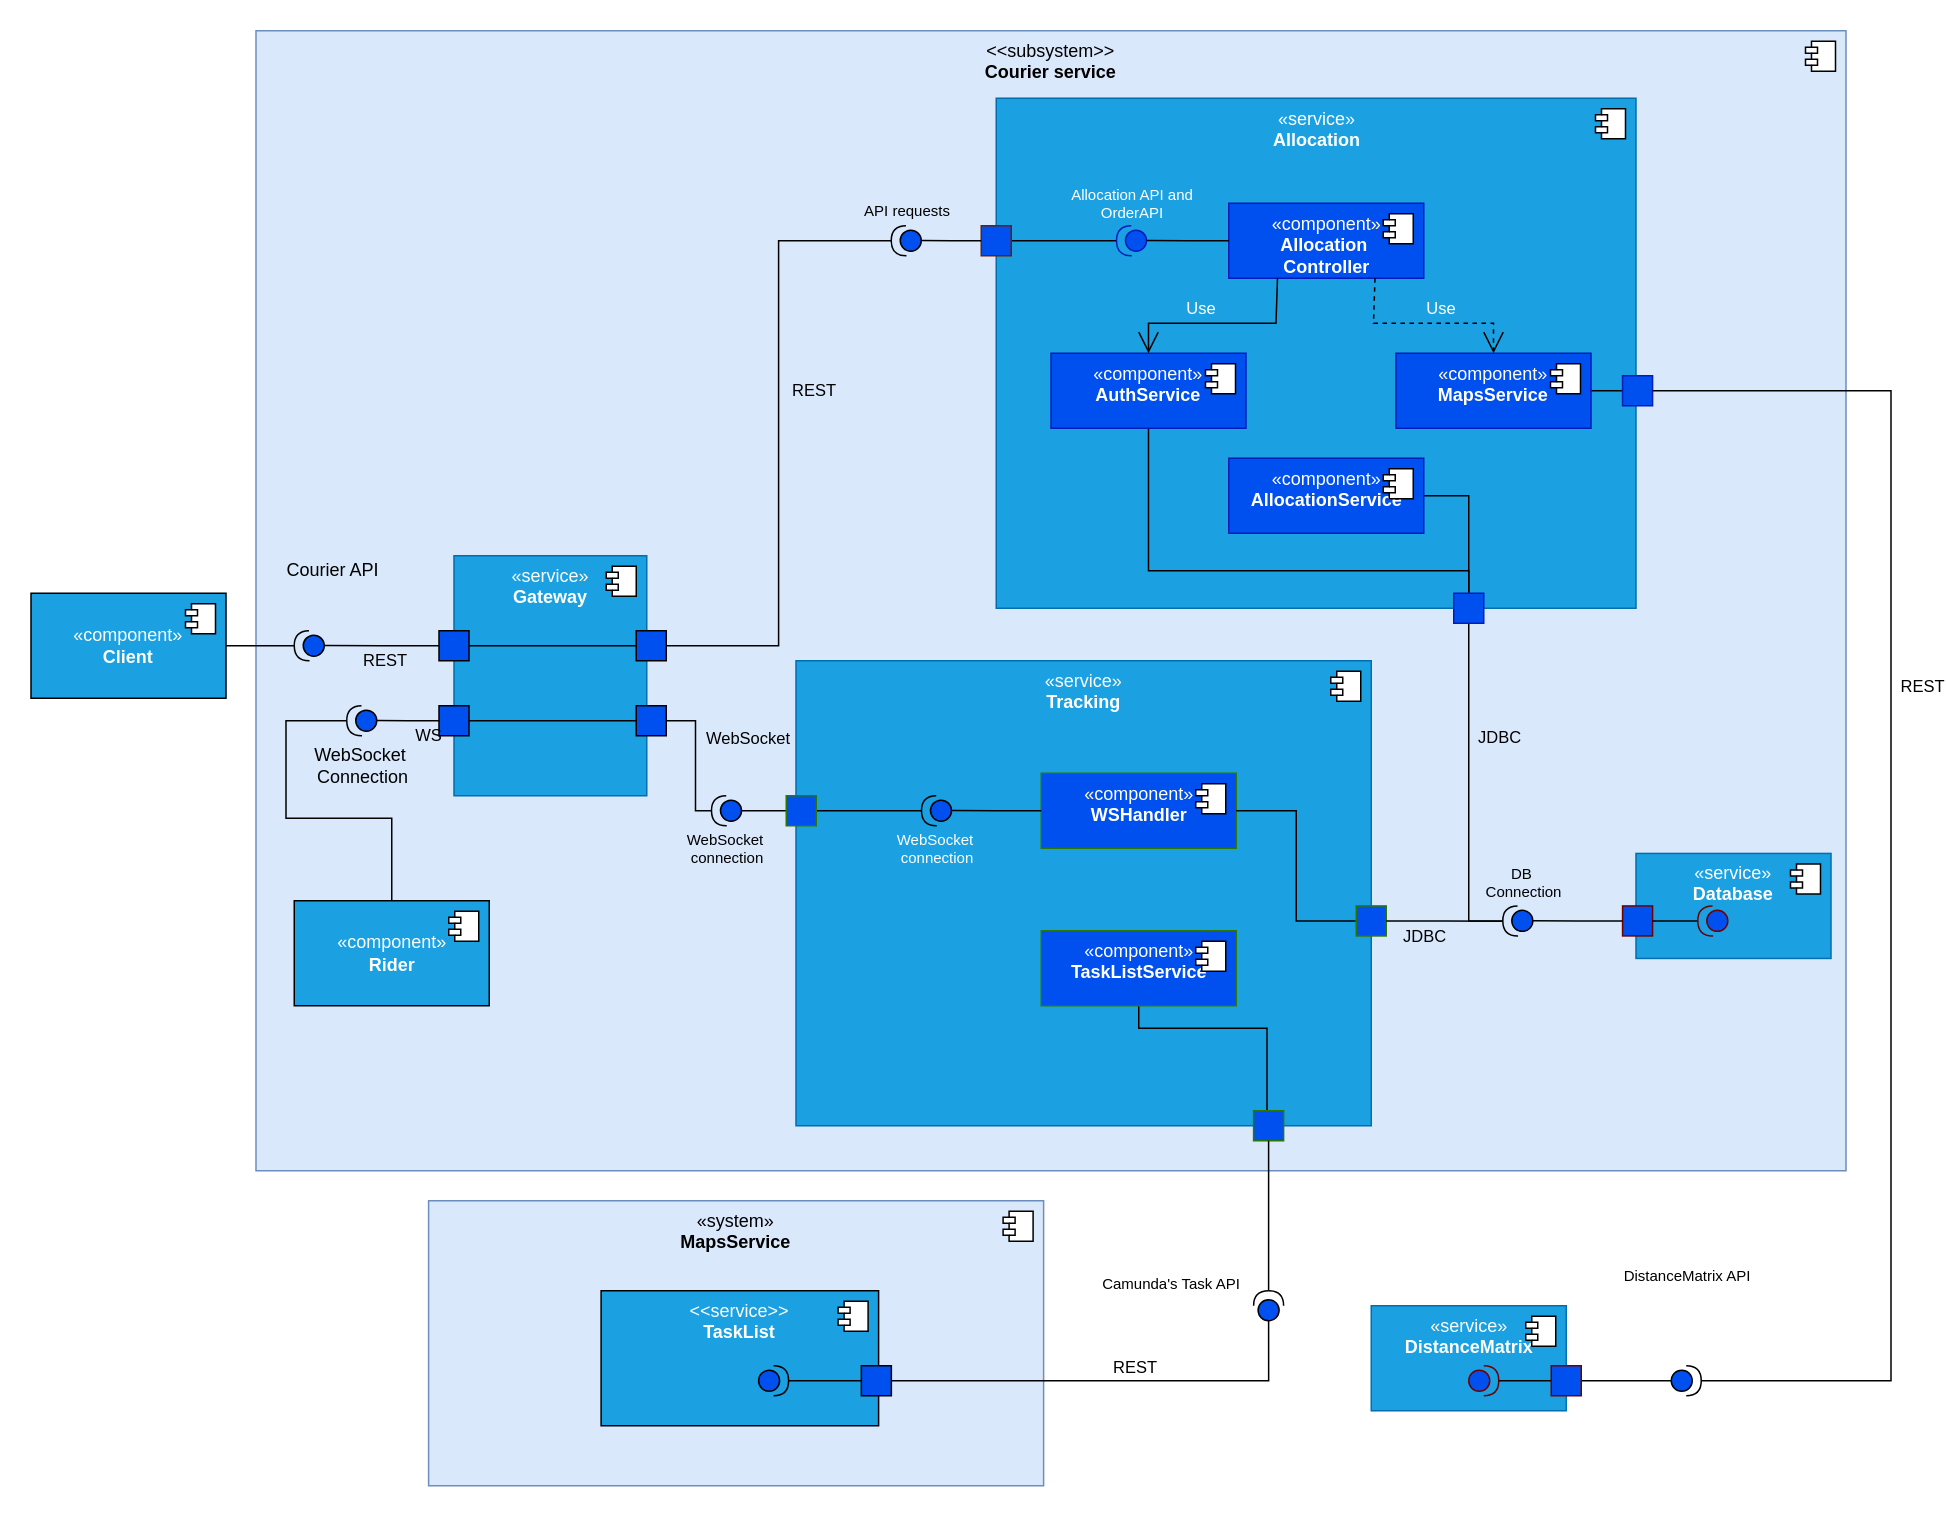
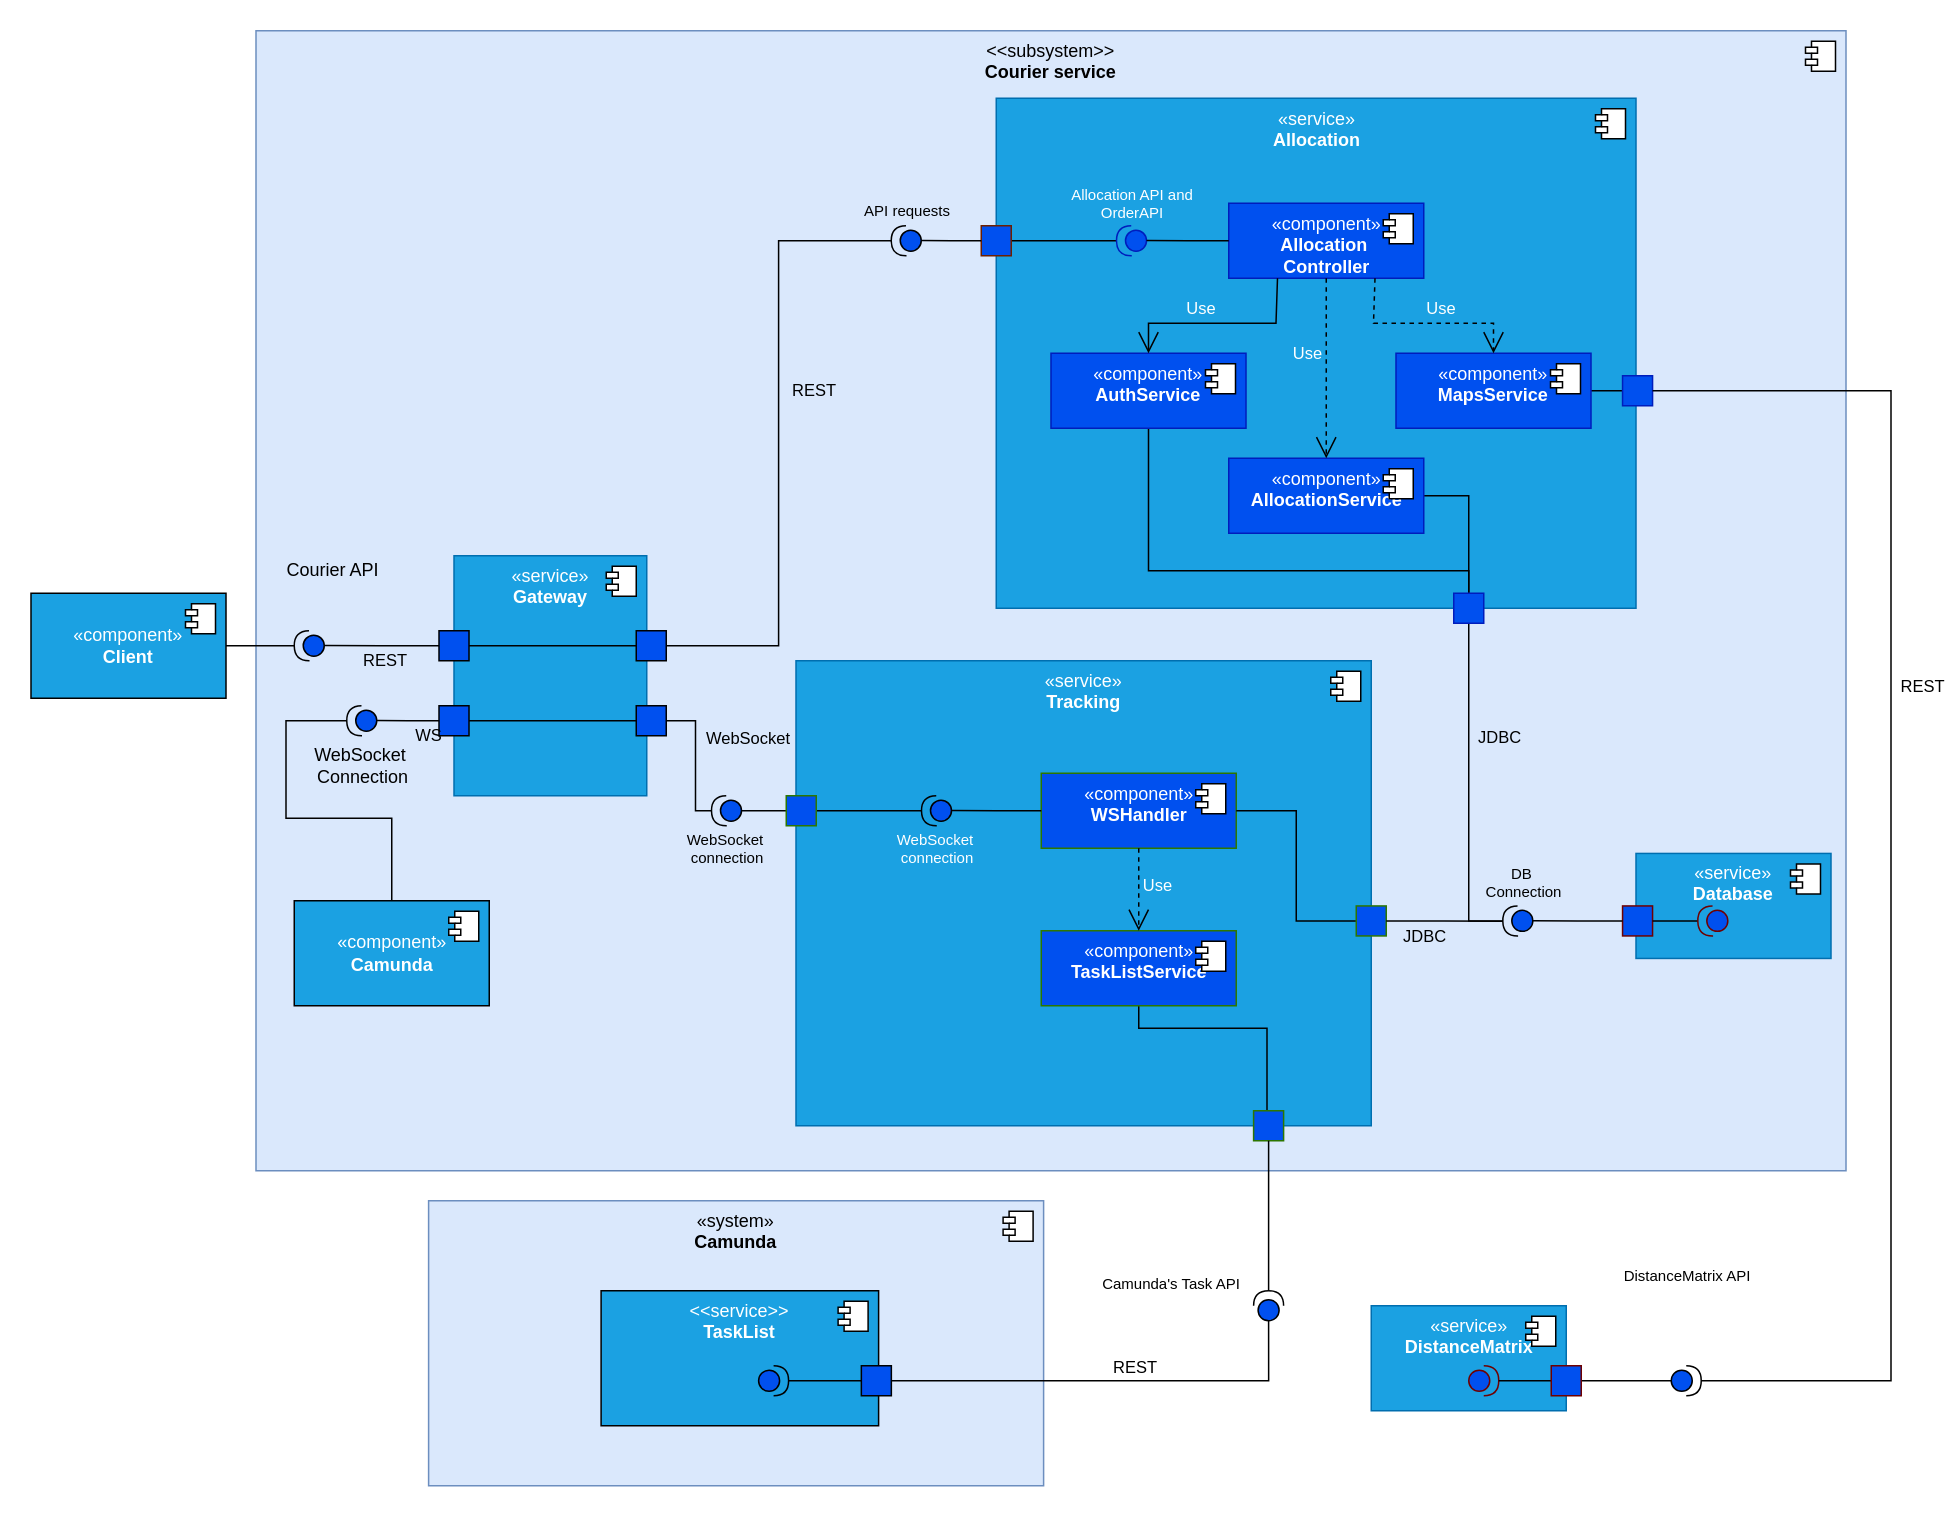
edge "«component» Allocation Controller" -> "«component» AllocationService": added, label "Use"
edge "«component» WSHandler" -> "«component» TaskListService": added, label "Use"
node "«component» Rider": label "«component» Rider" -> "«component» Camunda"
node "«system» MapsService": label "«system» MapsService" -> "«system» Camunda"
